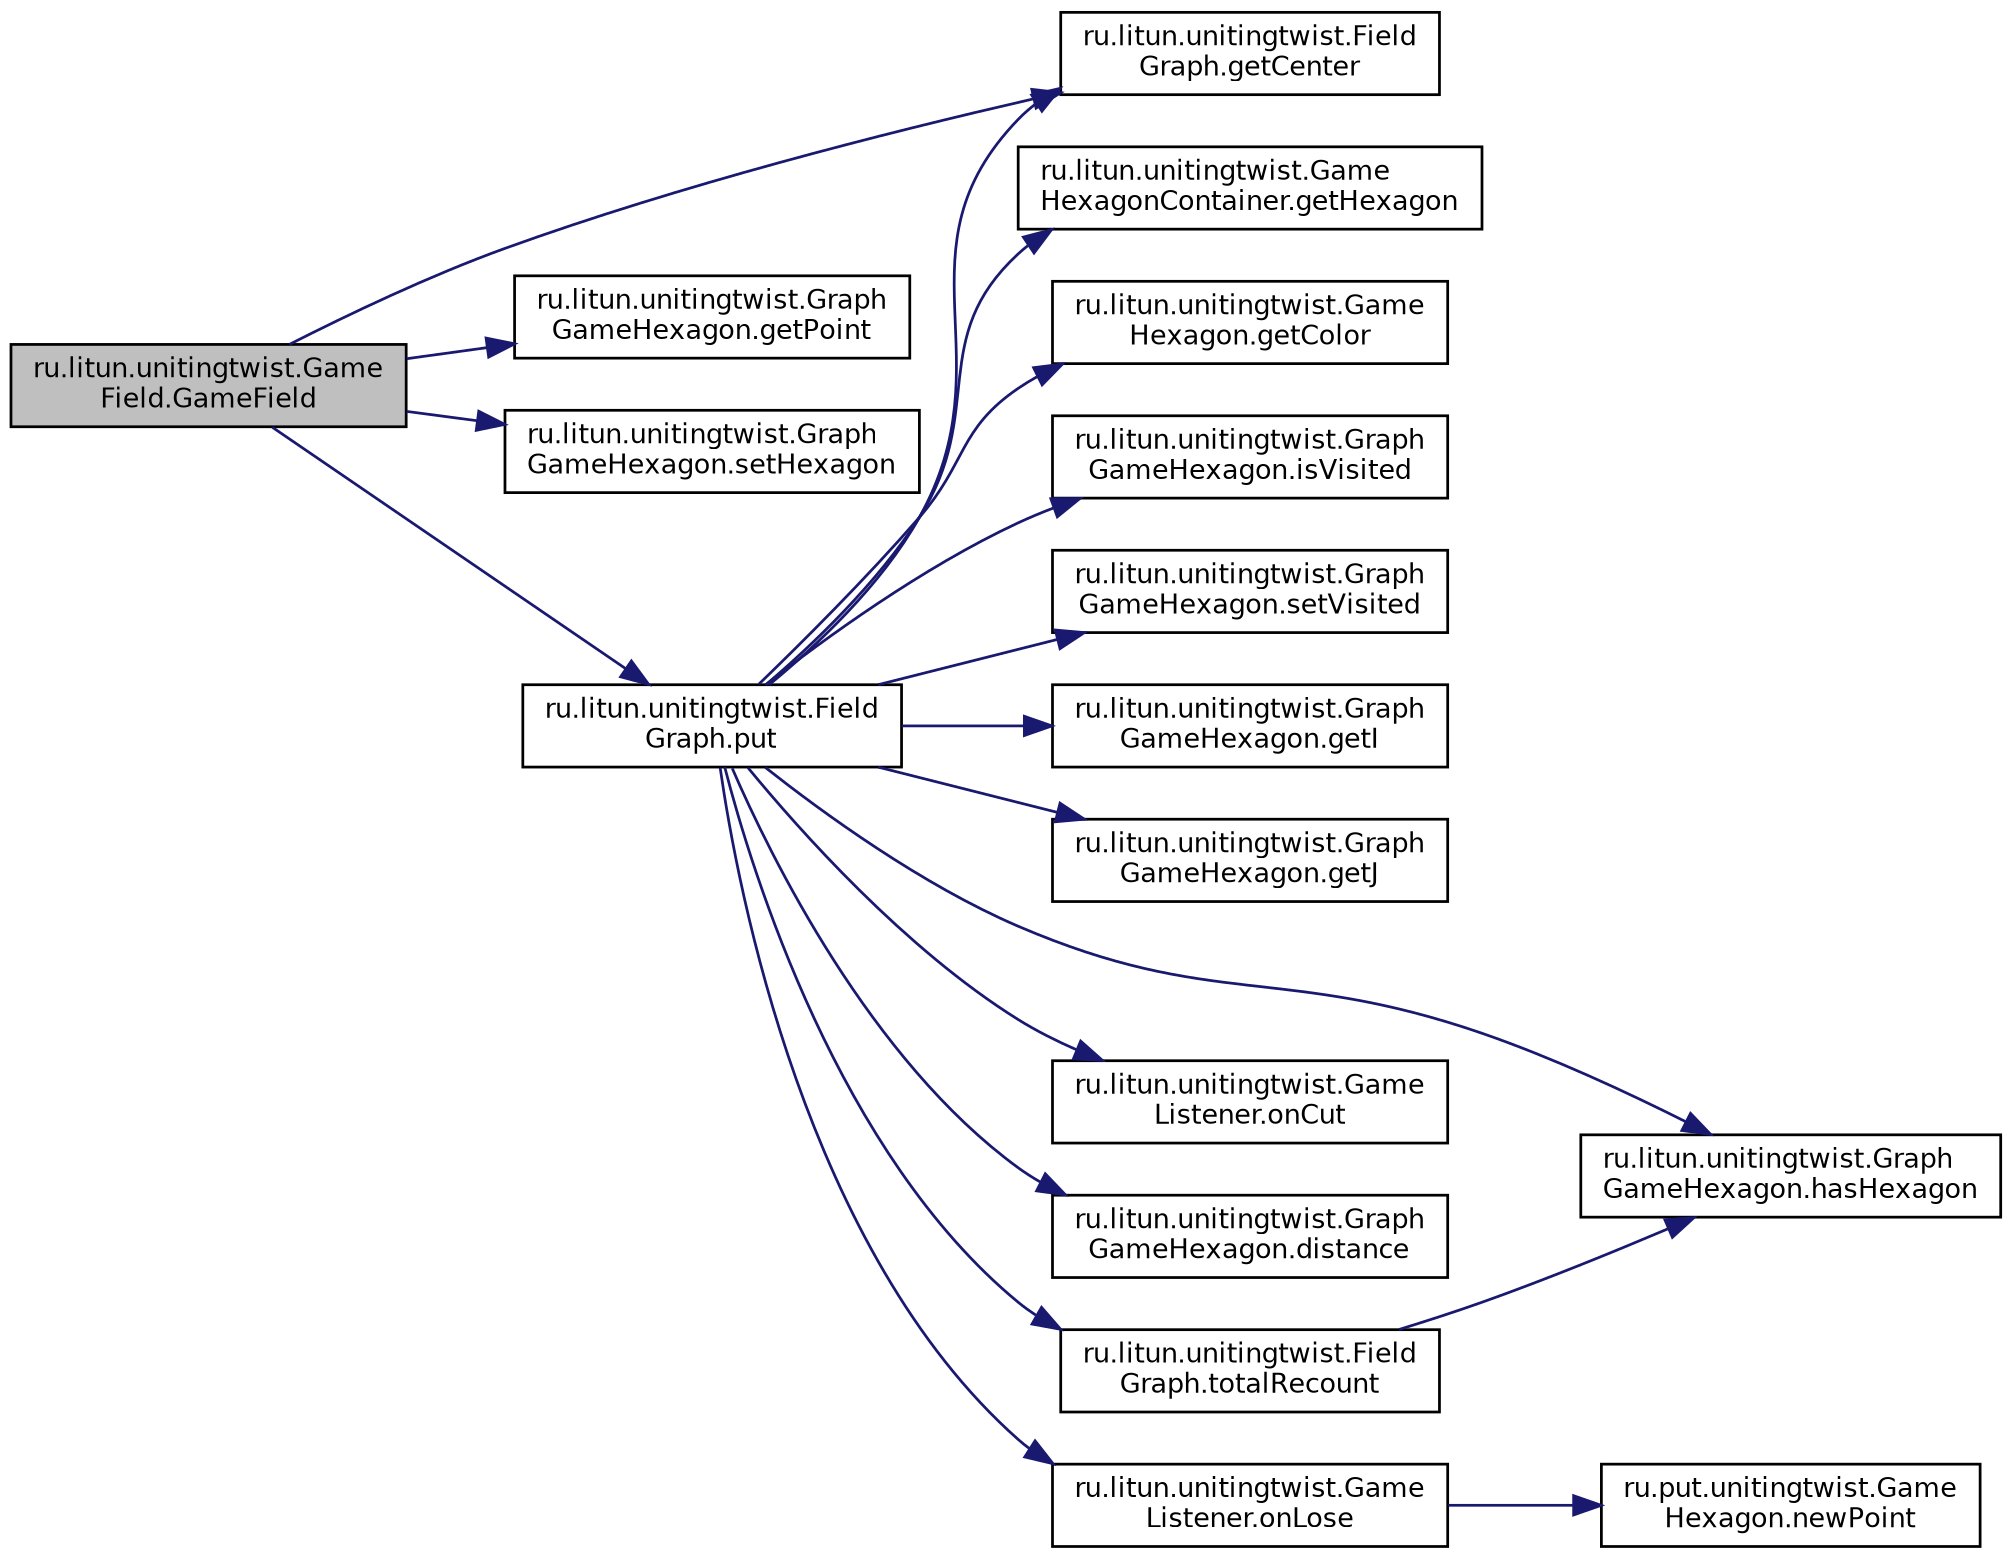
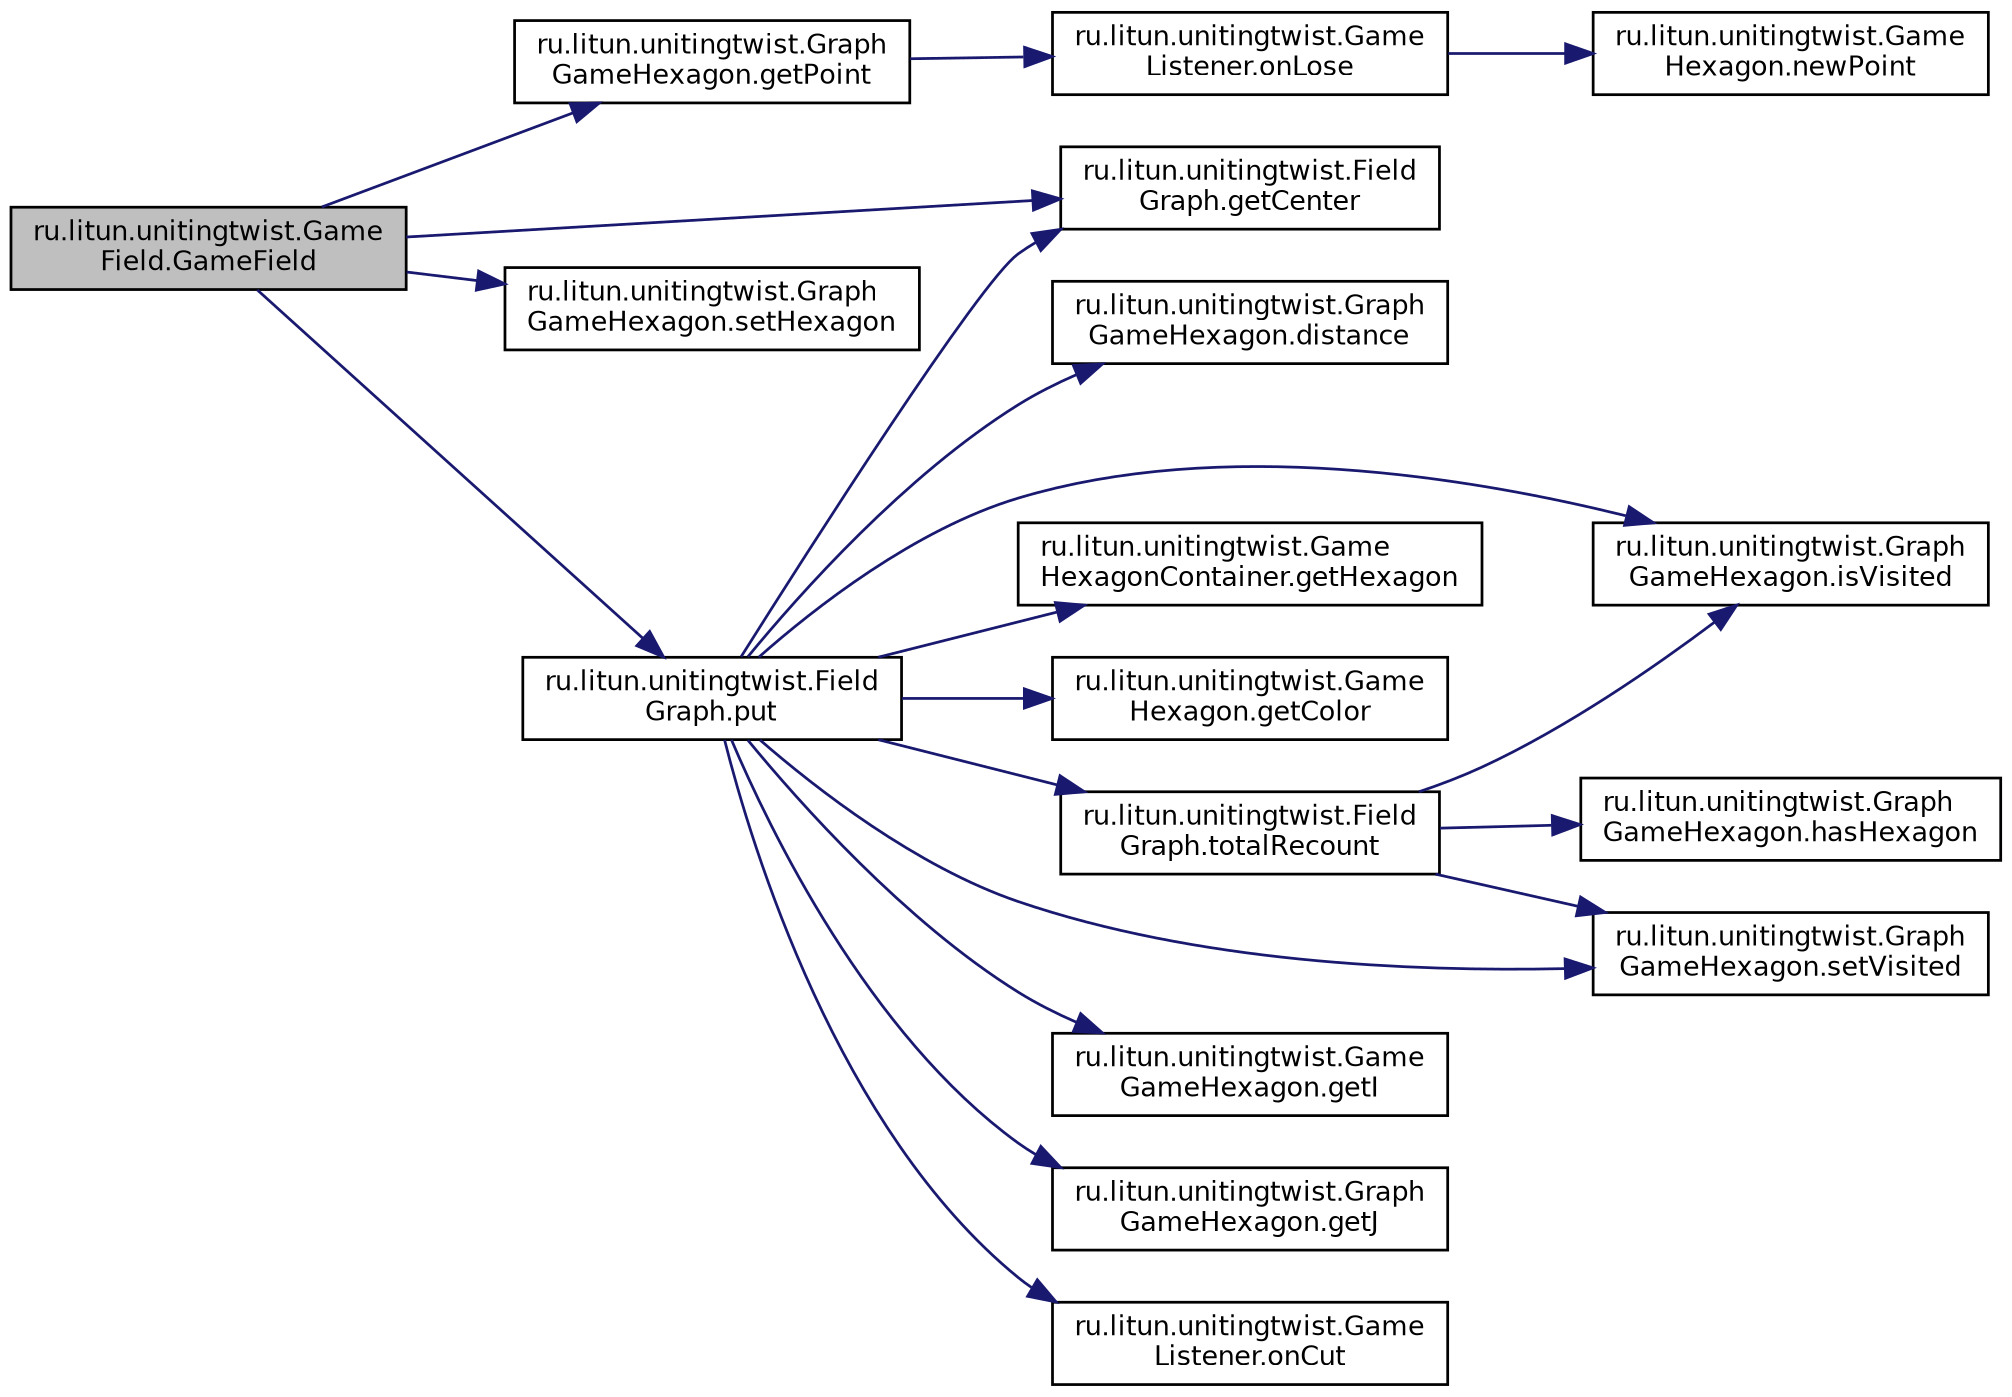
edge "ru.litun.unitingtwist.Field Graph.totalRecount" -> "ru.litun.unitingtwist.Graph GameHexagon.isVisited": added
node "ru.litun.unitingtwist.Graph GameHexagon.getI": label "ru.litun.unitingtwist.Graph GameHexagon.getI" -> "ru.litun.unitingtwist.Game GameHexagon.getI"
edge "ru.litun.unitingtwist.Field Graph.totalRecount" -> "ru.litun.unitingtwist.Graph GameHexagon.setVisited": added
edge "ru.litun.unitingtwist.Field Graph.put" -> "ru.litun.unitingtwist.Graph GameHexagon.hasHexagon": removed
edge "ru.litun.unitingtwist.Field Graph.put" -> "ru.litun.unitingtwist.Game Listener.onLose": now "ru.litun.unitingtwist.Graph GameHexagon.getPoint" -> "ru.litun.unitingtwist.Game Listener.onLose"
node "ru.put.unitingtwist.Game Hexagon.newPoint": label "ru.put.unitingtwist.Game Hexagon.newPoint" -> "ru.litun.unitingtwist.Game Hexagon.newPoint"
